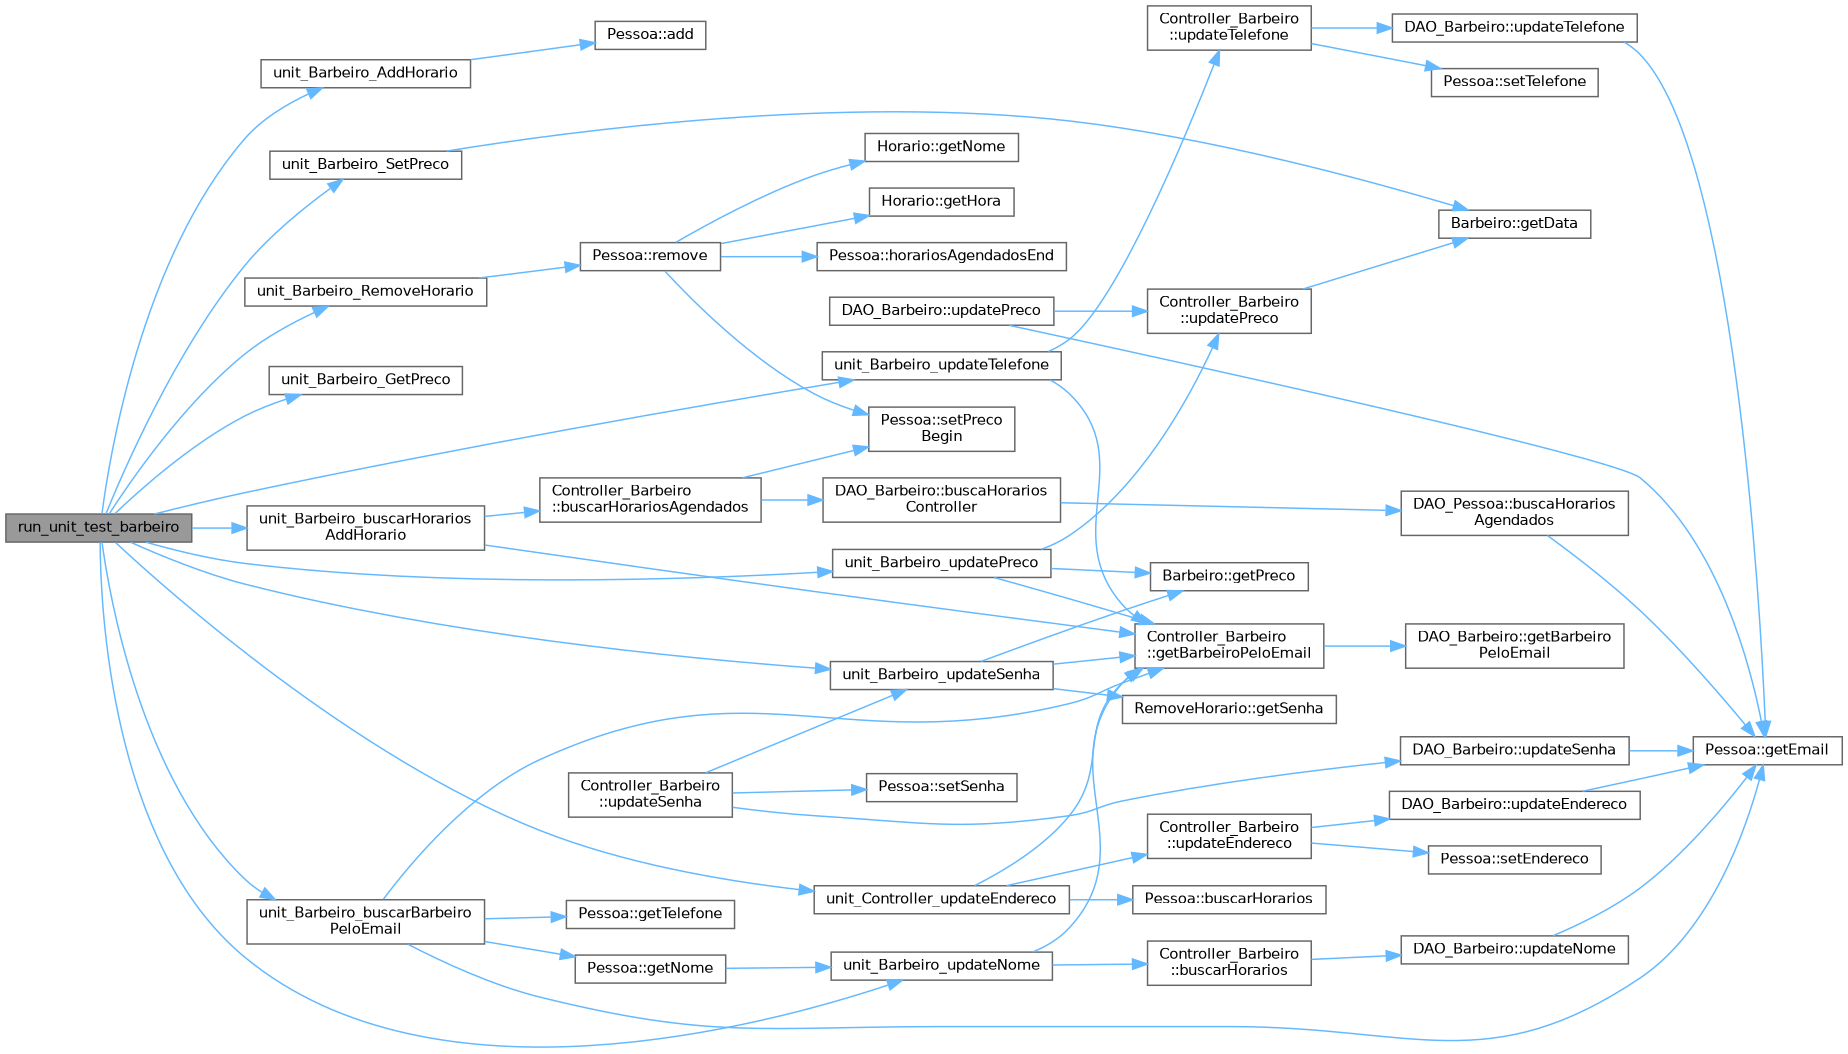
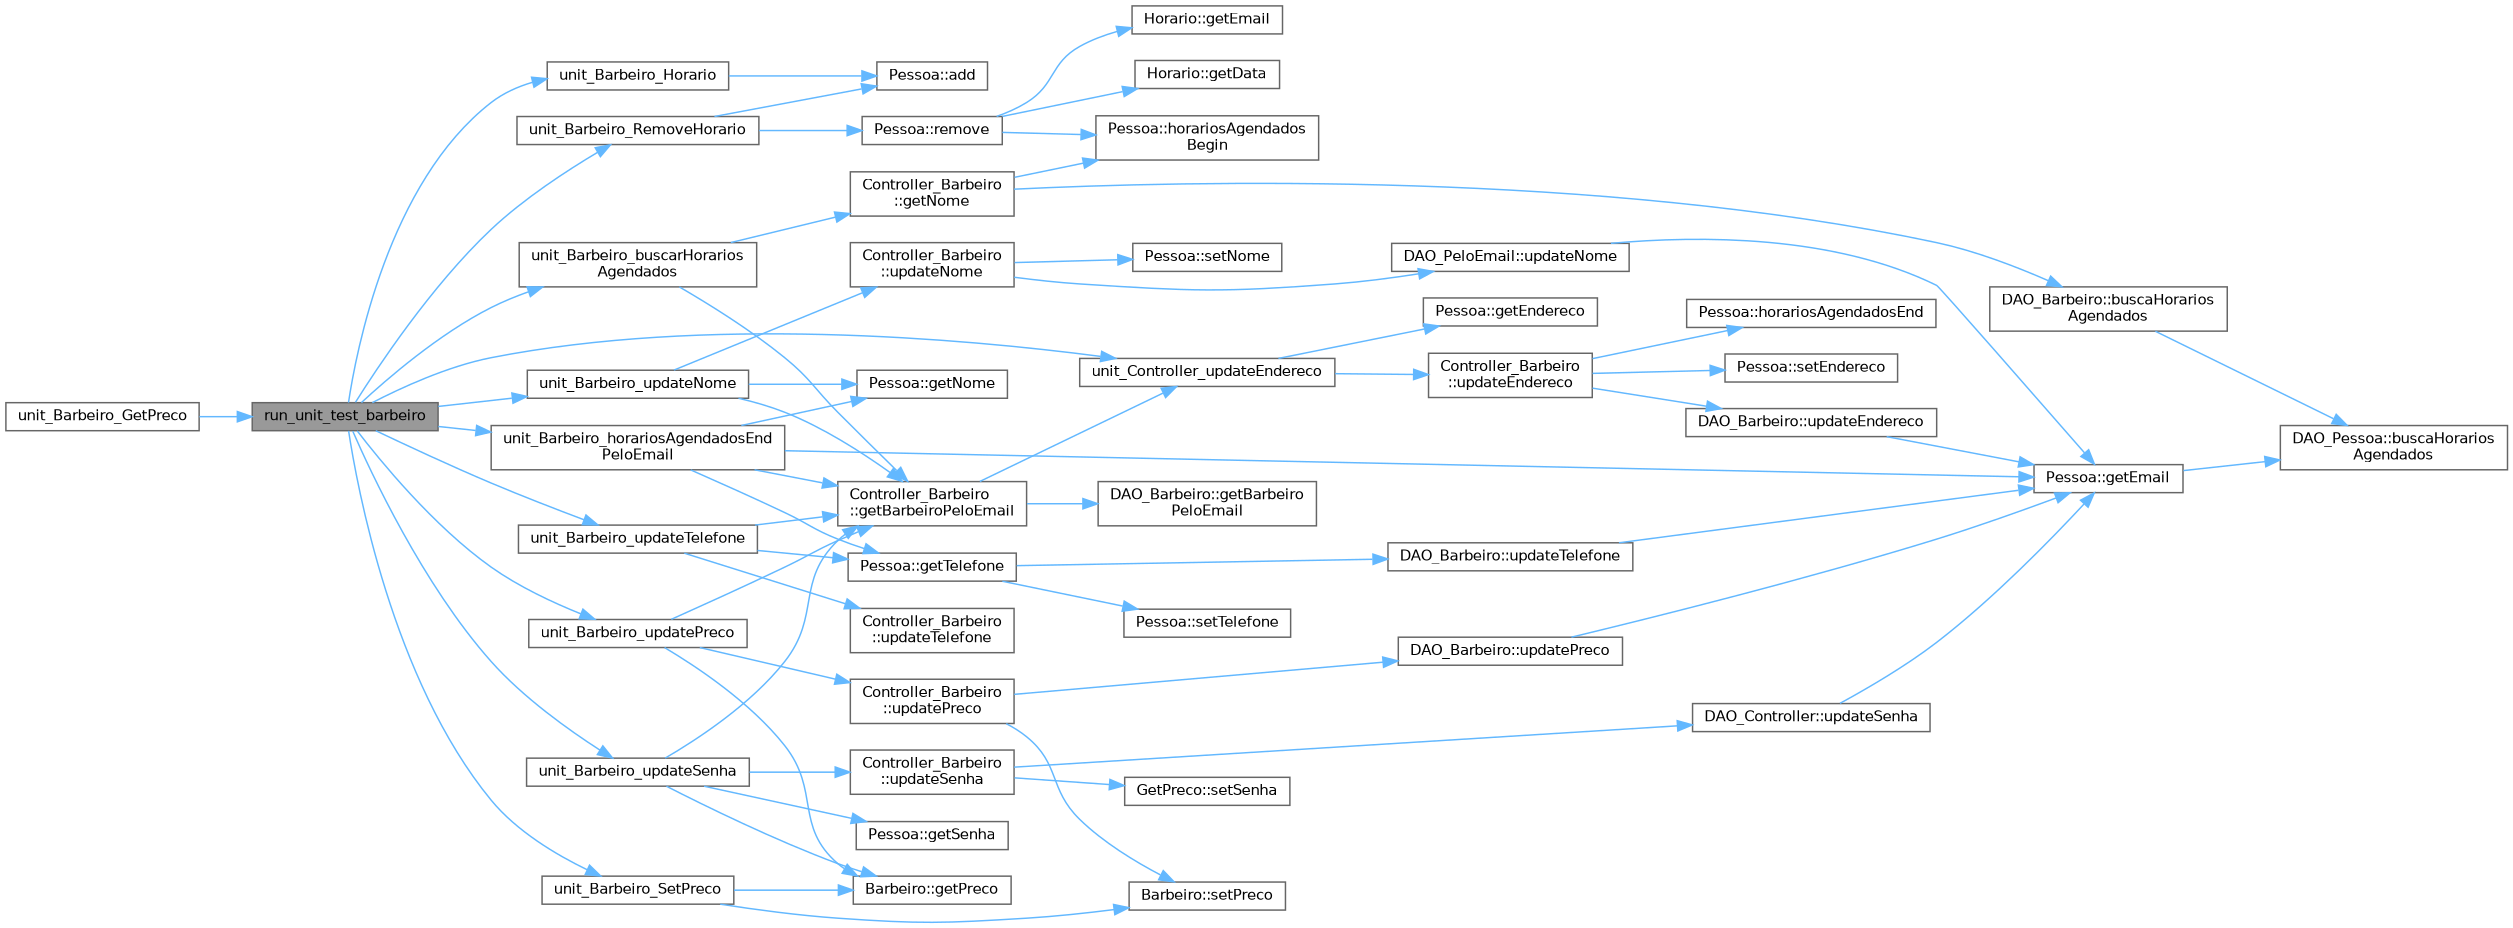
edge "Controller_Barbeiro ::updateTelefone" -> "DAO_Barbeiro::updateTelefone": now "Pessoa::getTelefone" -> "DAO_Barbeiro::updateTelefone"
edge "Controller_Barbeiro ::updateTelefone" -> "Pessoa::setTelefone": now "Pessoa::getTelefone" -> "Pessoa::setTelefone"
node "unit_Barbeiro_AddHorario": label "unit_Barbeiro_AddHorario" -> "unit_Barbeiro_Horario"
edge "unit_Barbeiro_RemoveHorario" -> "Pessoa::add": added
node "Horario::getNome": label "Horario::getNome" -> "Horario::getData"
node "Horario::getHora": label "Horario::getHora" -> "Horario::getEmail"
node "Barbeiro::getData": label "Barbeiro::getData" -> "Barbeiro::setPreco"
edge "Pessoa::remove" -> "Pessoa::horariosAgendadosEnd": now "Controller_Barbeiro ::updateEndereco" -> "Pessoa::horariosAgendadosEnd"
node "Pessoa::setNome": added
edge "DAO_Barbeiro::updatePreco" -> "Controller_Barbeiro ::updatePreco": reversed
node "Pessoa::setPreco Begin": label "Pessoa::setPreco Begin" -> "Pessoa::horariosAgendados Begin"
edge "run_unit_test_barbeiro" -> "unit_Barbeiro_GetPreco": reversed
node "Controller_Barbeiro ::buscarHorariosAgendados": label "Controller_Barbeiro ::buscarHorariosAgendados" -> "Controller_Barbeiro ::getNome"
node "DAO_Barbeiro::buscaHorarios Controller": label "DAO_Barbeiro::buscaHorarios Controller" -> "DAO_Barbeiro::buscaHorarios Agendados"
node "unit_Barbeiro_buscarHorarios AddHorario": label "unit_Barbeiro_buscarHorarios AddHorario" -> "unit_Barbeiro_buscarHorarios Agendados"
edge "unit_Barbeiro_updateTelefone" -> "Pessoa::getTelefone": added
edge "DAO_Pessoa::buscaHorarios Agendados" -> "Pessoa::getEmail": reversed
node "RemoveHorario::getSenha": label "RemoveHorario::getSenha" -> "Pessoa::getSenha"
edge "Controller_Barbeiro ::updateSenha" -> "unit_Barbeiro_updateSenha": reversed
node "DAO_Barbeiro::updateSenha": label "DAO_Barbeiro::updateSenha" -> "DAO_Controller::updateSenha"
node "Pessoa::setSenha": label "Pessoa::setSenha" -> "GetPreco::setSenha"
edge "unit_Controller_updateEndereco" -> "Controller_Barbeiro ::getBarbeiroPeloEmail": reversed
edge "unit_Barbeiro_SetPreco" -> "Barbeiro::getPreco": added
node "Pessoa::buscarHorarios": label "Pessoa::buscarHorarios" -> "Pessoa::getEndereco"
node "unit_Barbeiro_buscarBarbeiro PeloEmail": label "unit_Barbeiro_buscarBarbeiro PeloEmail" -> "unit_Barbeiro_horariosAgendadosEnd PeloEmail"
node "DAO_Barbeiro::updateNome": label "DAO_Barbeiro::updateNome" -> "DAO_PeloEmail::updateNome"
node "Controller_Barbeiro ::buscarHorarios": label "Controller_Barbeiro ::buscarHorarios" -> "Controller_Barbeiro ::updateNome"
edge "Pessoa::getNome" -> "unit_Barbeiro_updateNome": reversed
